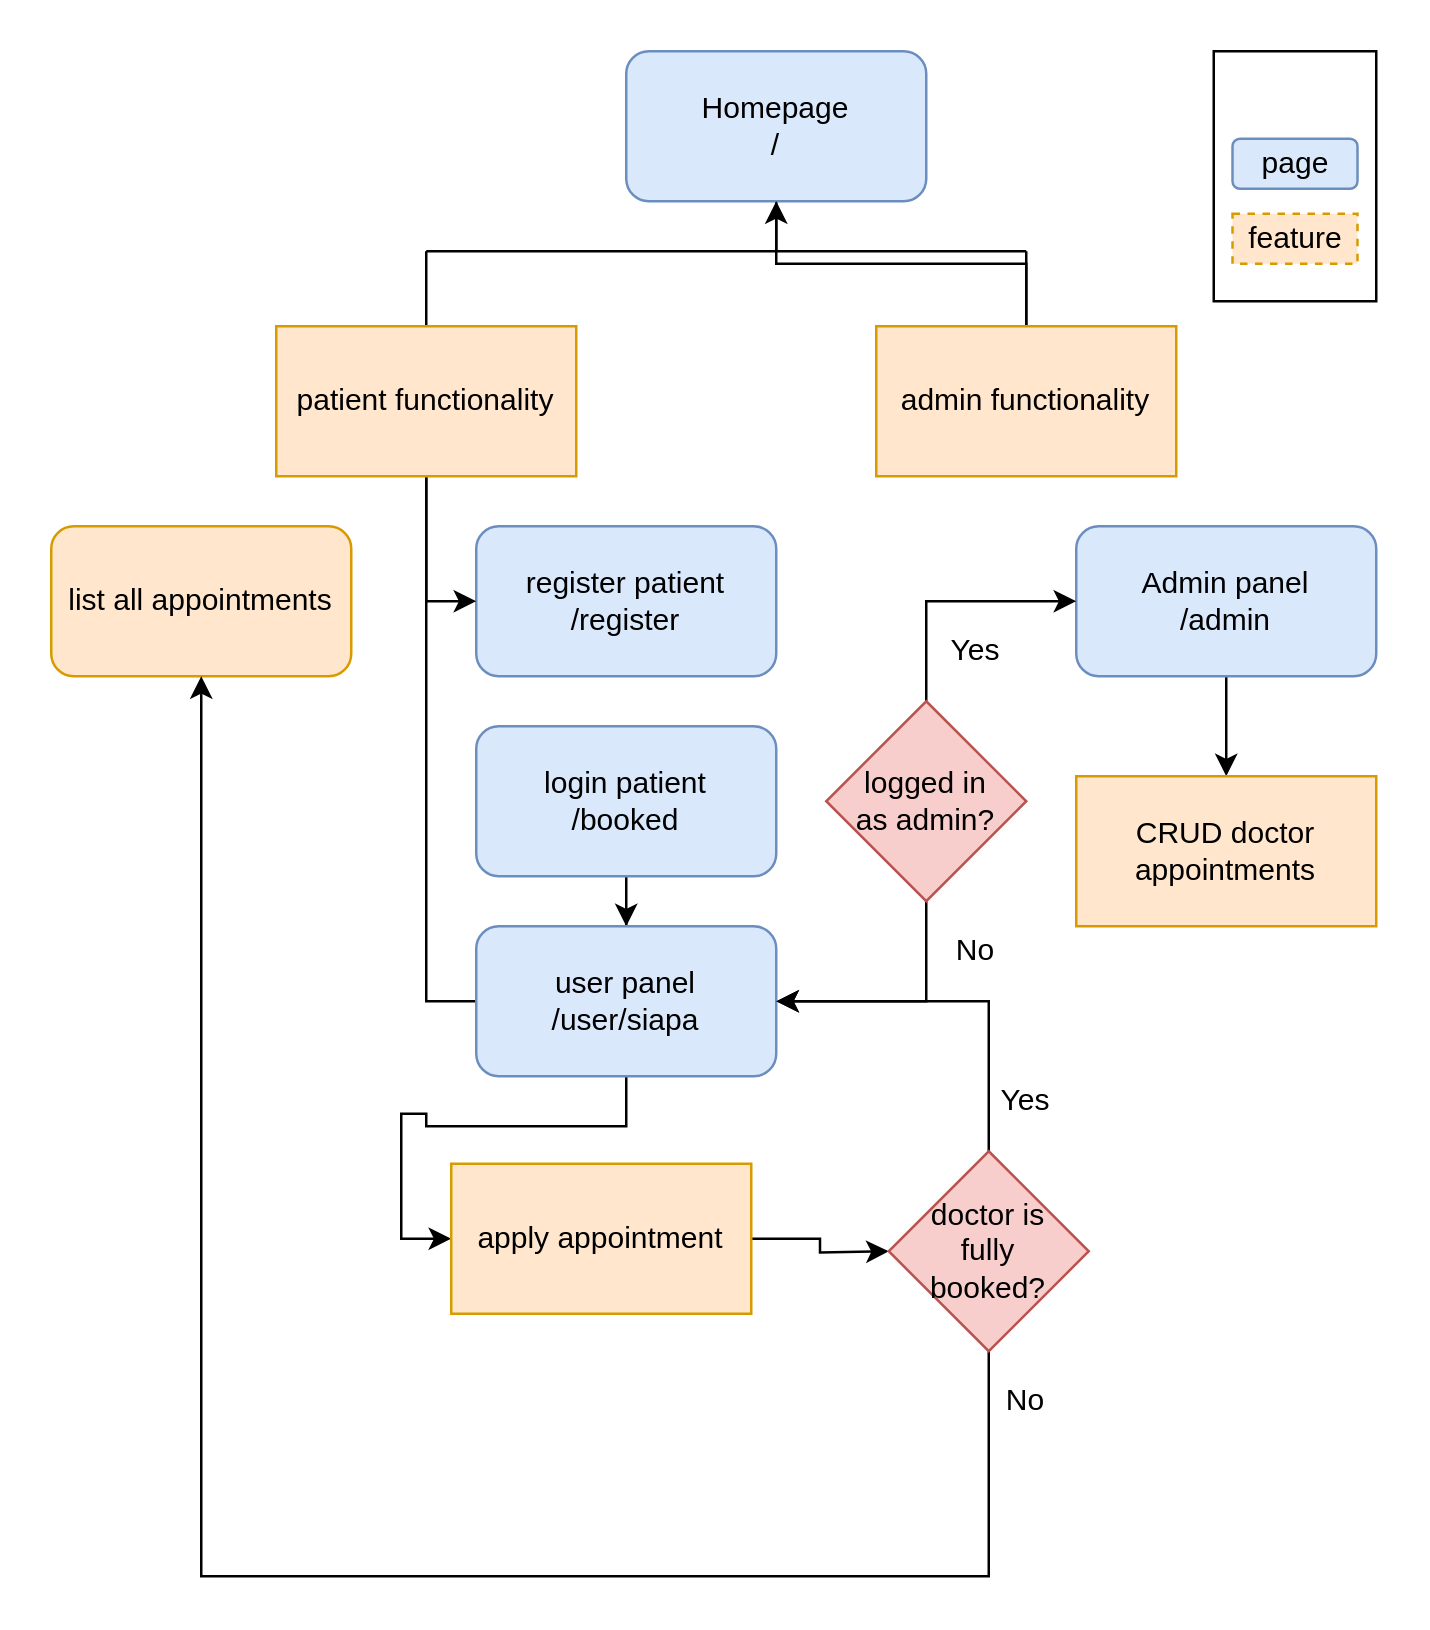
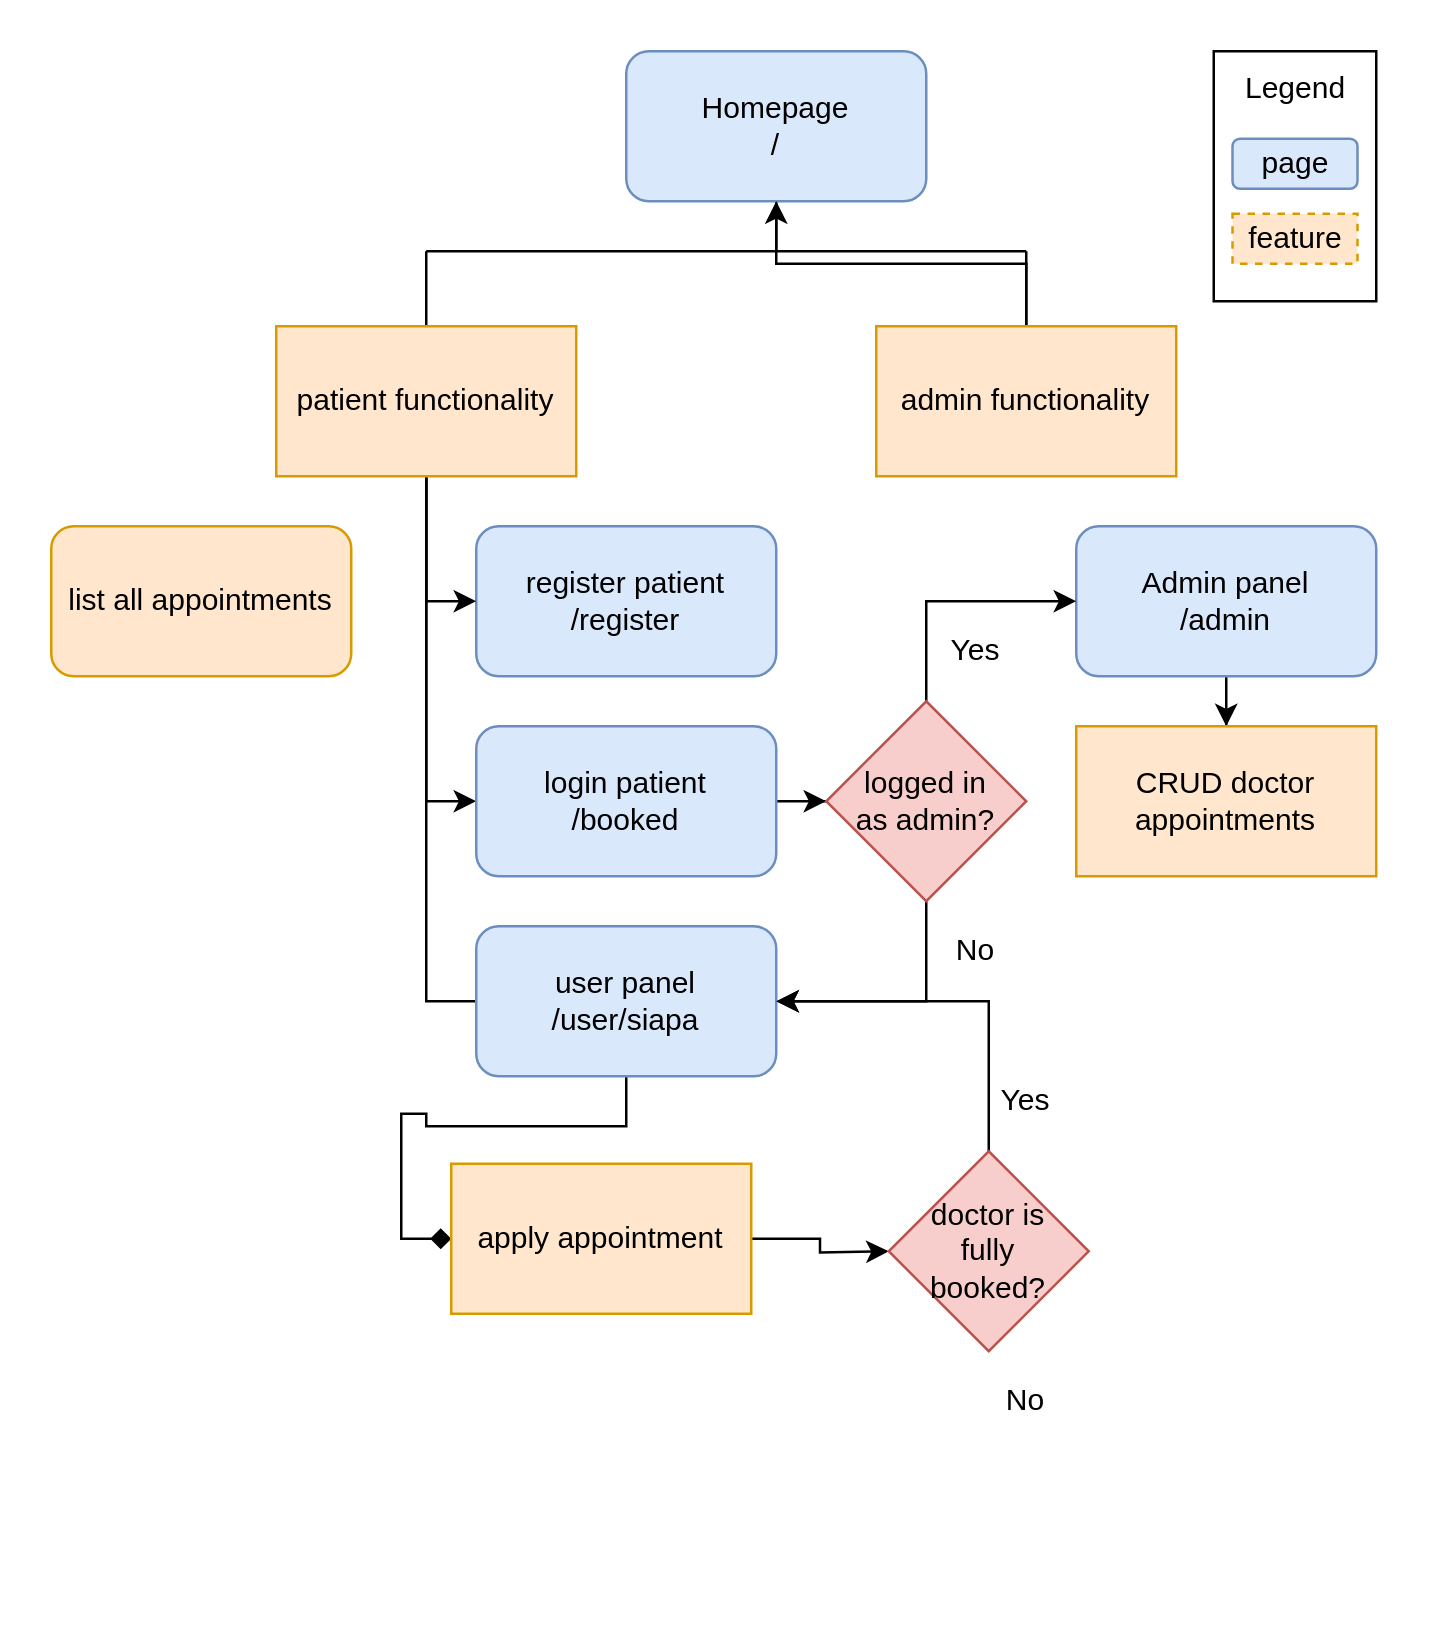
node "Legend": added
edge "patient functionality" -> "login patient /booked": added
node "CRUD doctor appointments": moved (1226, 851) -> (1226, 801)
edge "login patient /booked" -> "user panel /user/siapa": now "login patient /booked" -> "logged in as admin?"
edge "user panel /user/siapa" -> "apply appointment": arrowhead classic -> diamond
edge "doctor is fully booked?" -> "list all appointments": removed
